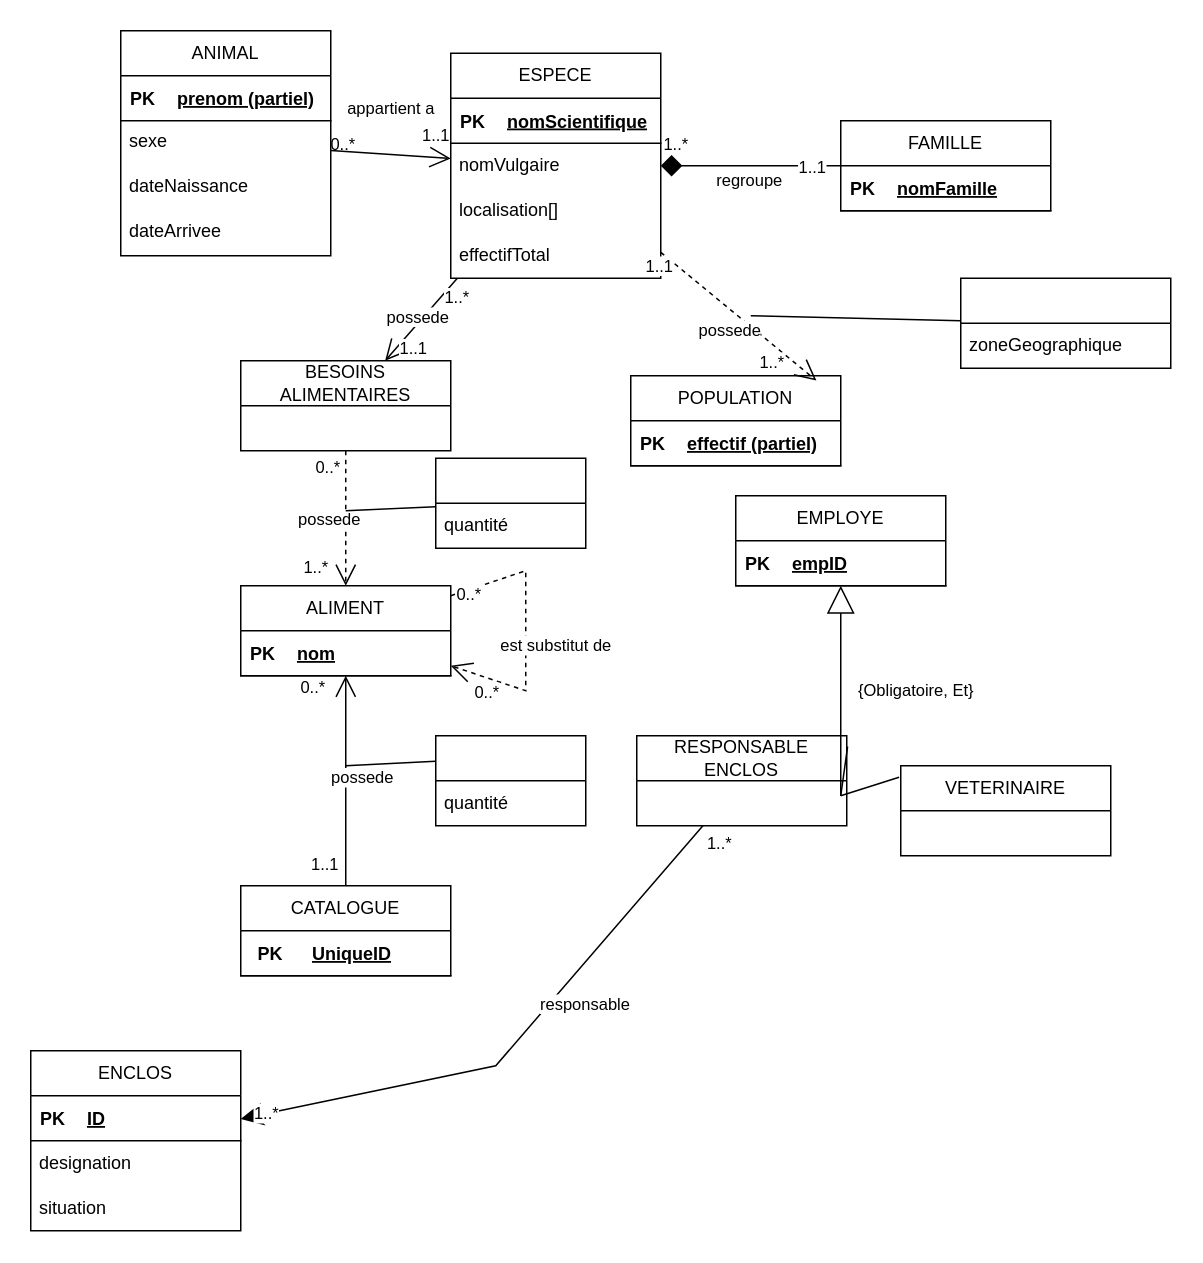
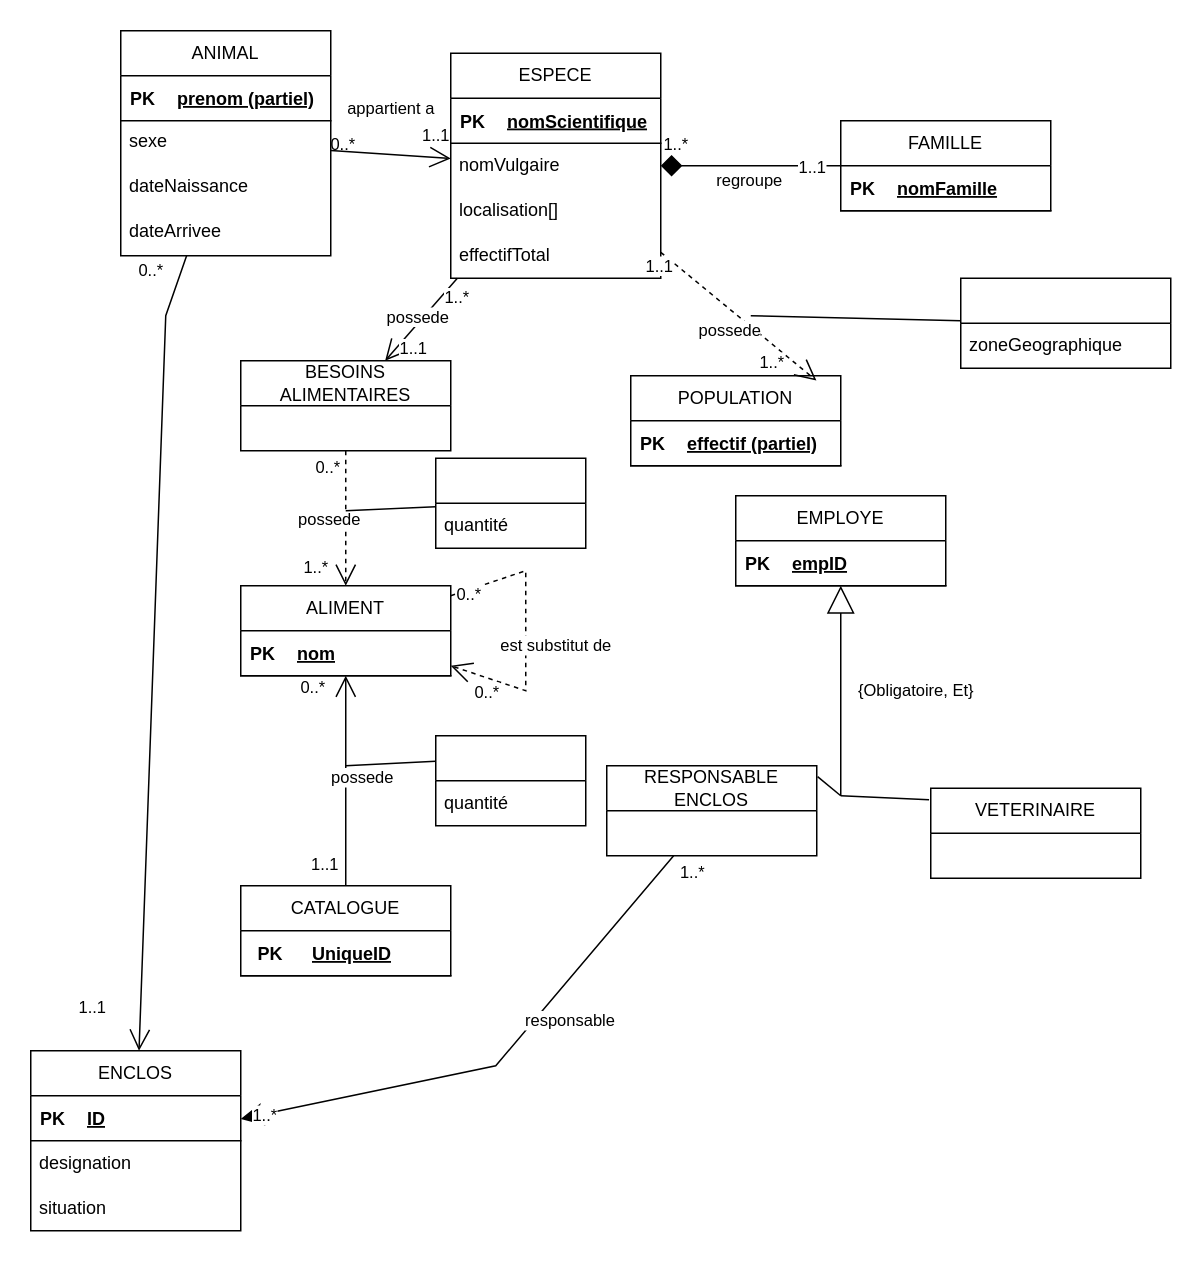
edge "ANIMAL" -> "ENCLOS": added, labels "0..*", "1..1"
node "RESPONSABLE ENCLOS": moved (742, 781) -> (712, 811)
node "VETERINAIRE": moved (1006, 811) -> (1036, 833)
